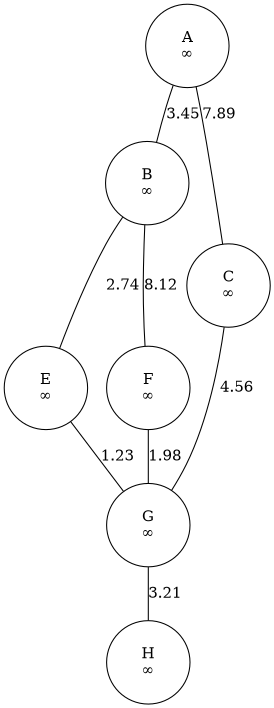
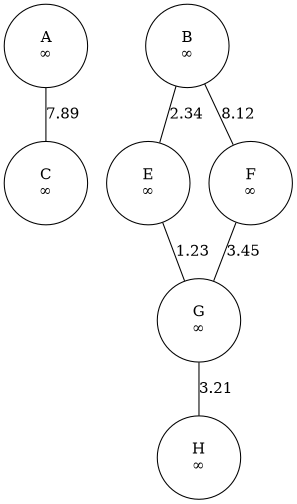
edge "A ∞" -- "B ∞": removed, label "3.45"
edge "B ∞" -- "E ∞": label "2.74" -> "2.34"
edge "C ∞" -- "G ∞": removed, label "4.56"
edge "F ∞" -- "G ∞": label "1.98" -> "3.45"
